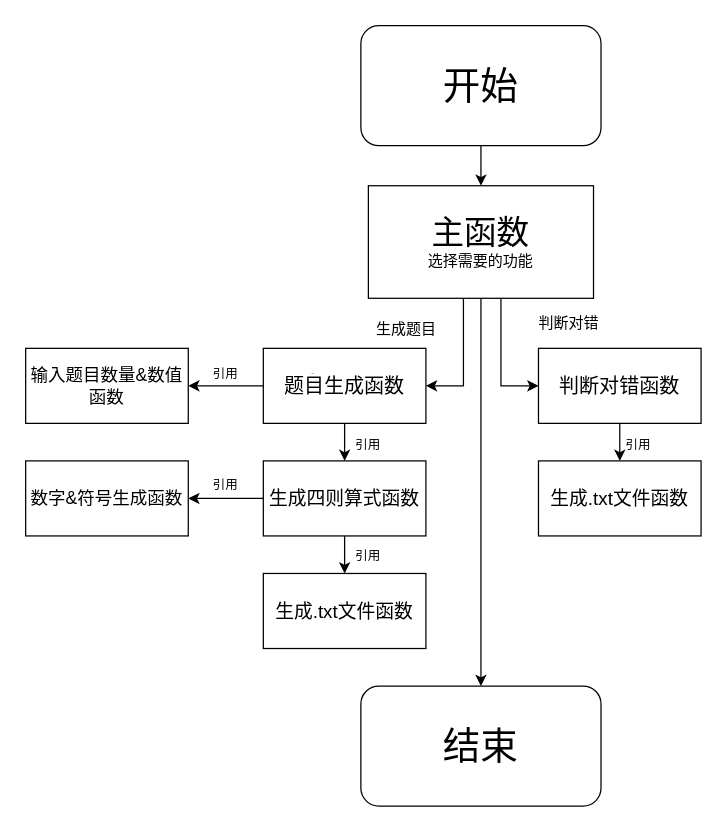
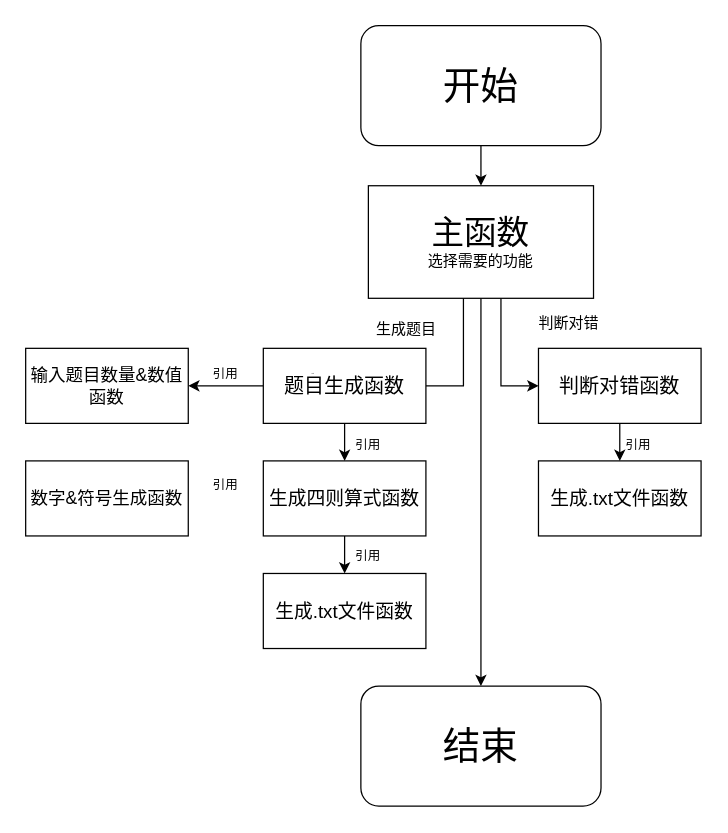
edge "主函数 选择需要的功能" -> "题目生成函数": arrowhead classic -> none
edge "生成四则算式函数" -> "数字&符号生成函数": removed
